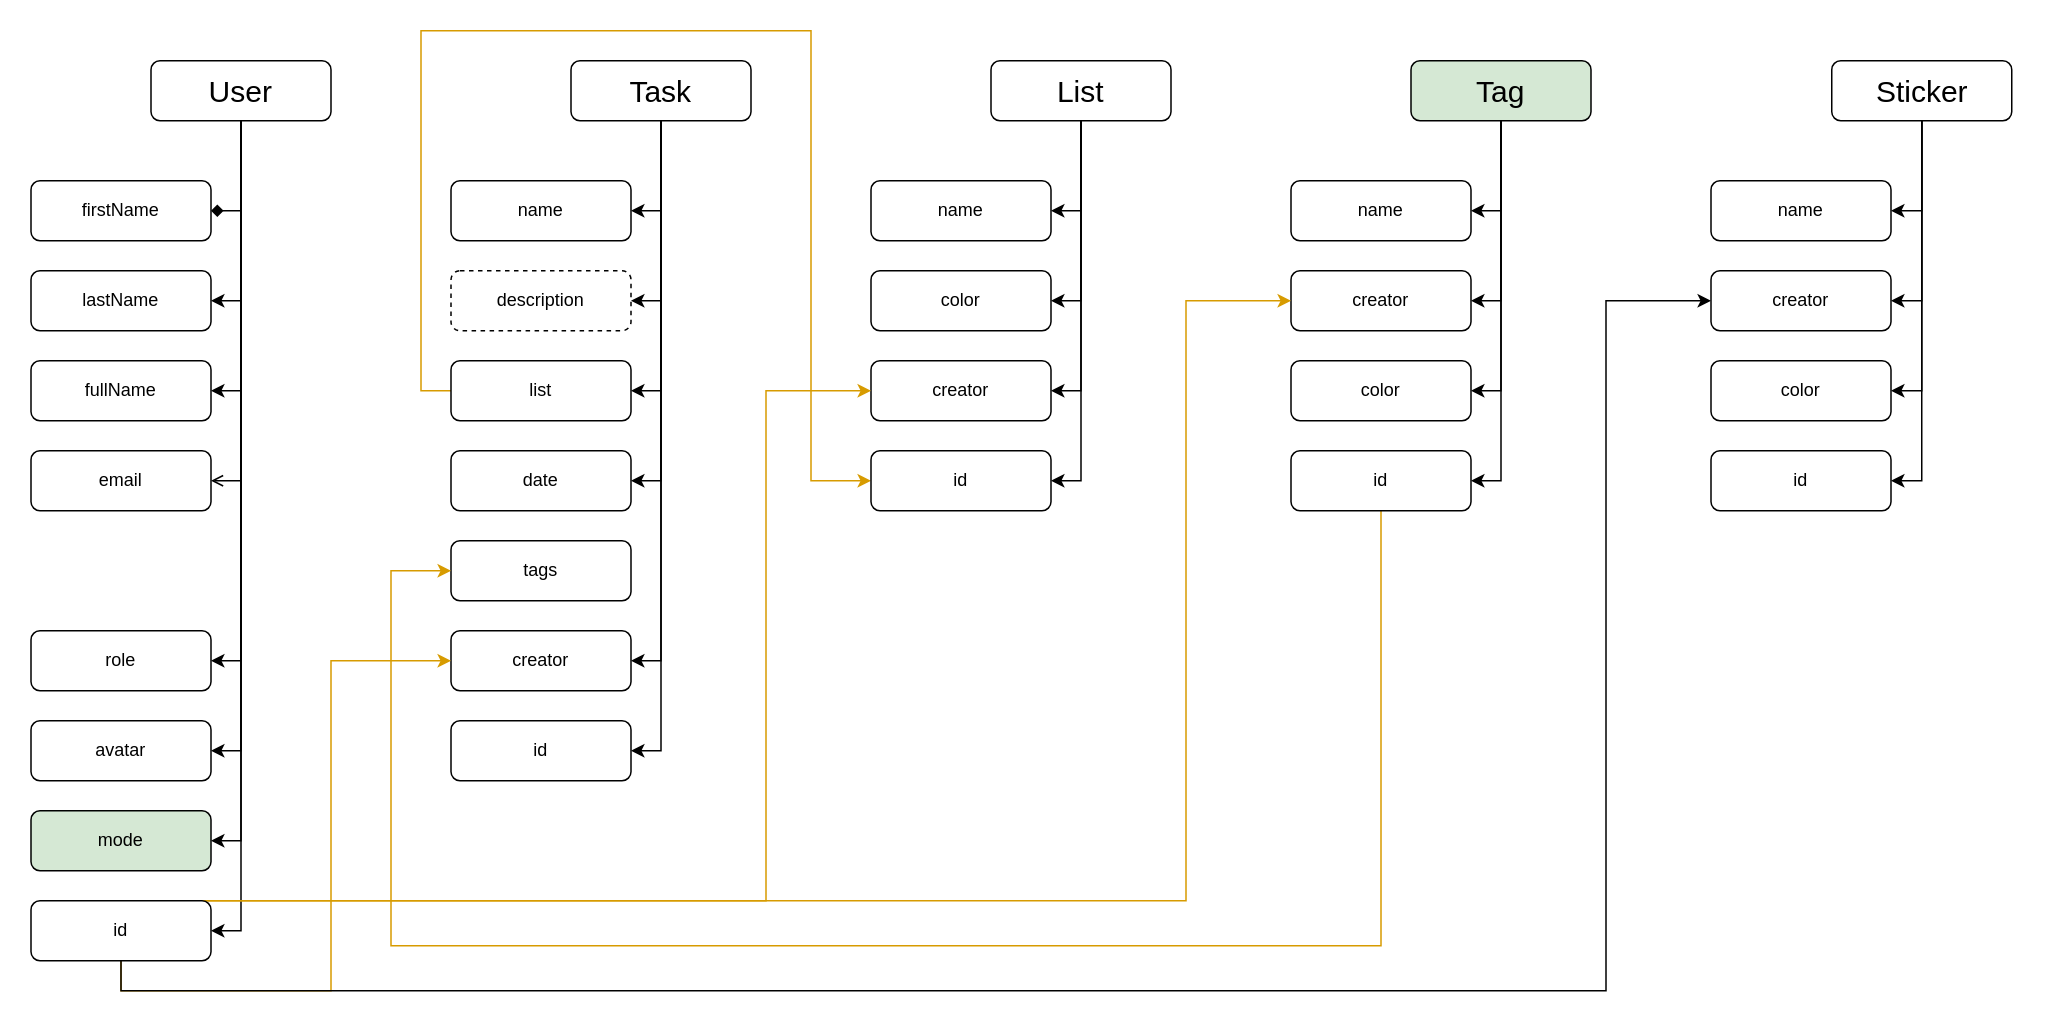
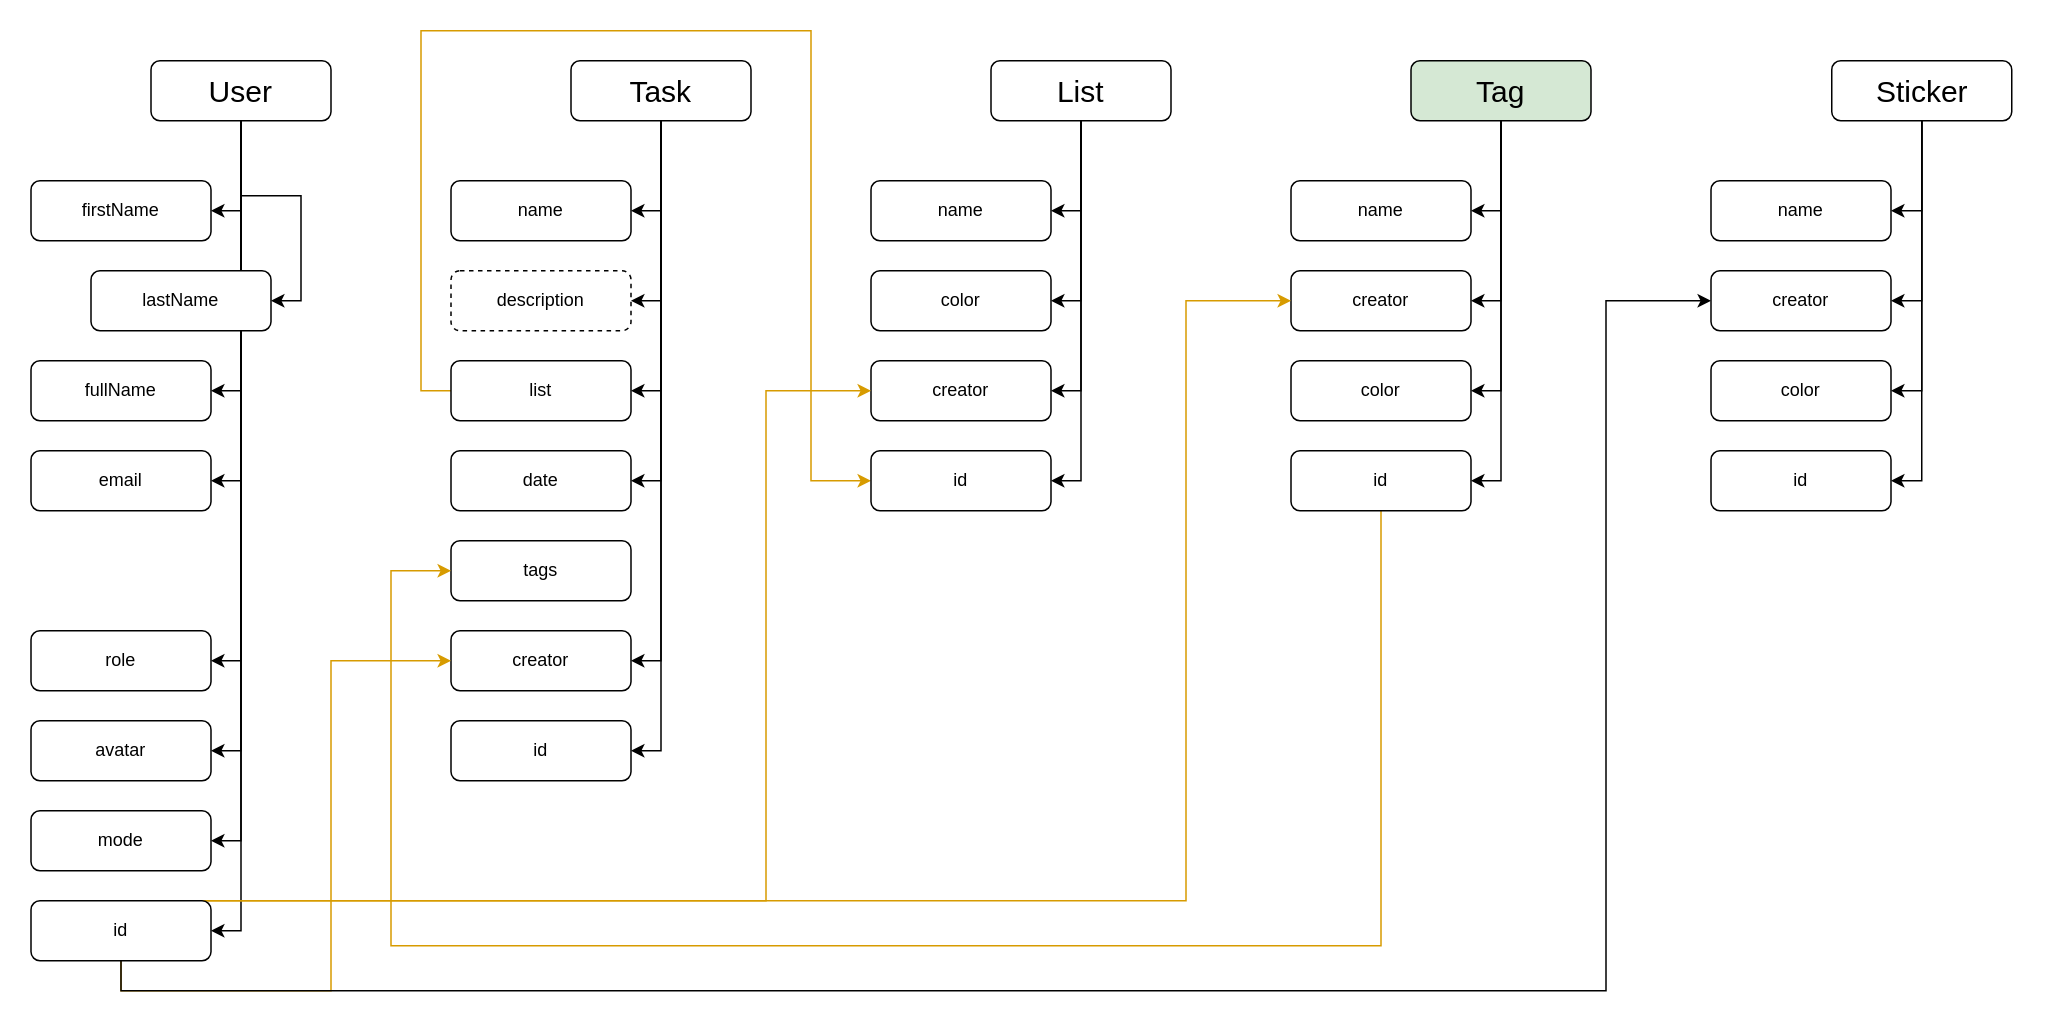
edge "User" -> "firstName": arrowhead diamond -> classic
node "lastName": moved (121, 301) -> (181, 301)
edge "User" -> "email": arrowhead open -> classic
node "mode": fillcolor #d5e8d4 -> #ffffff
